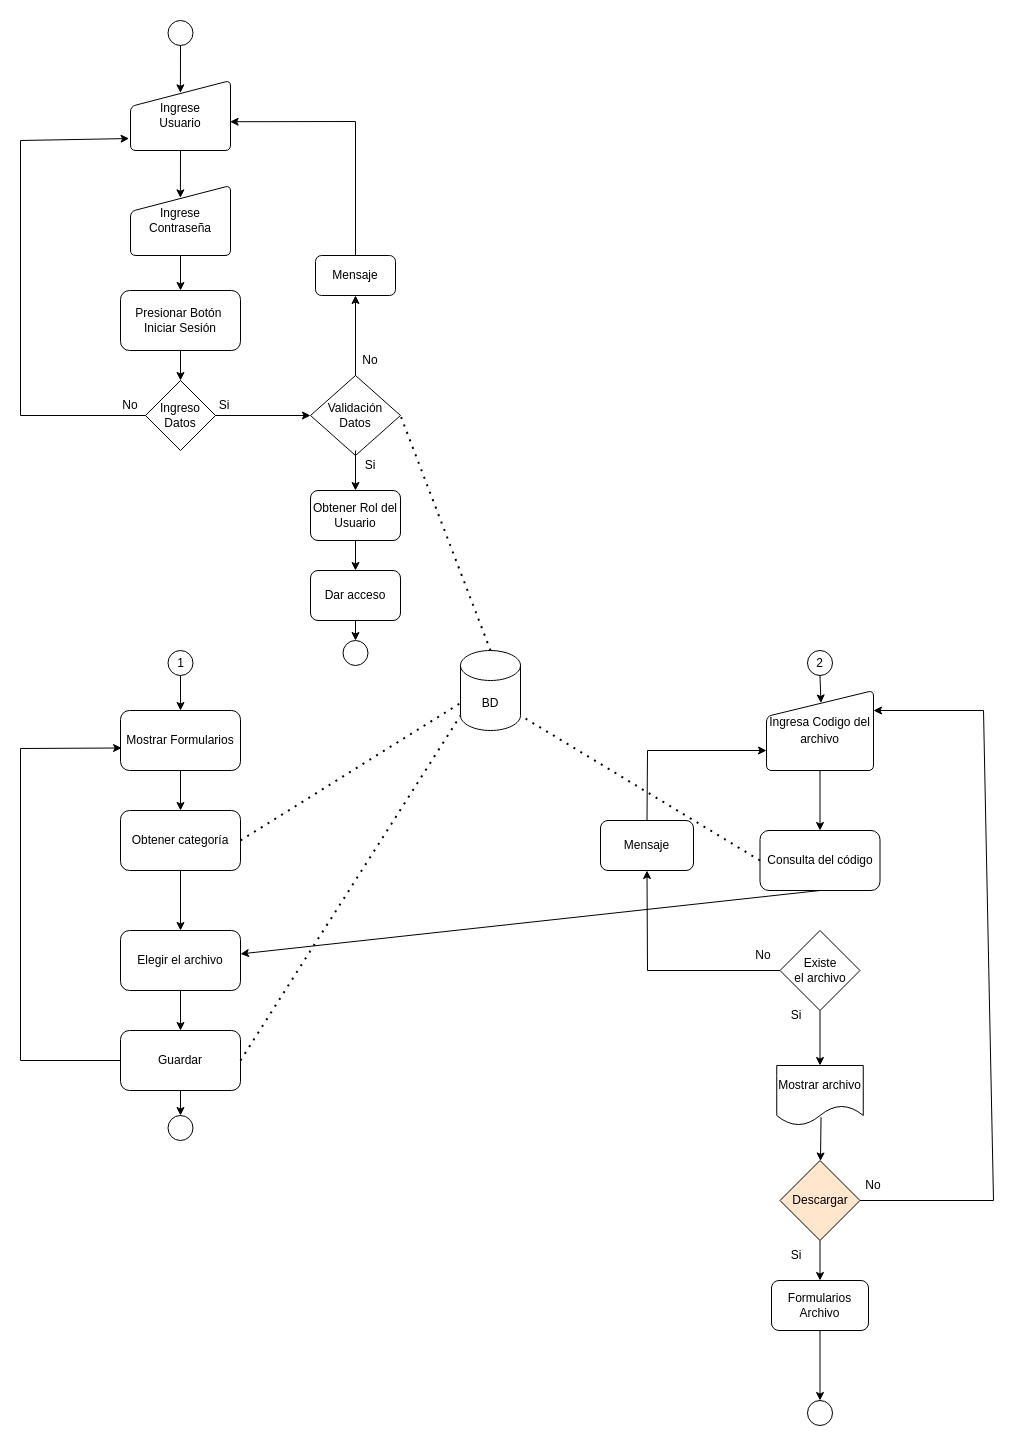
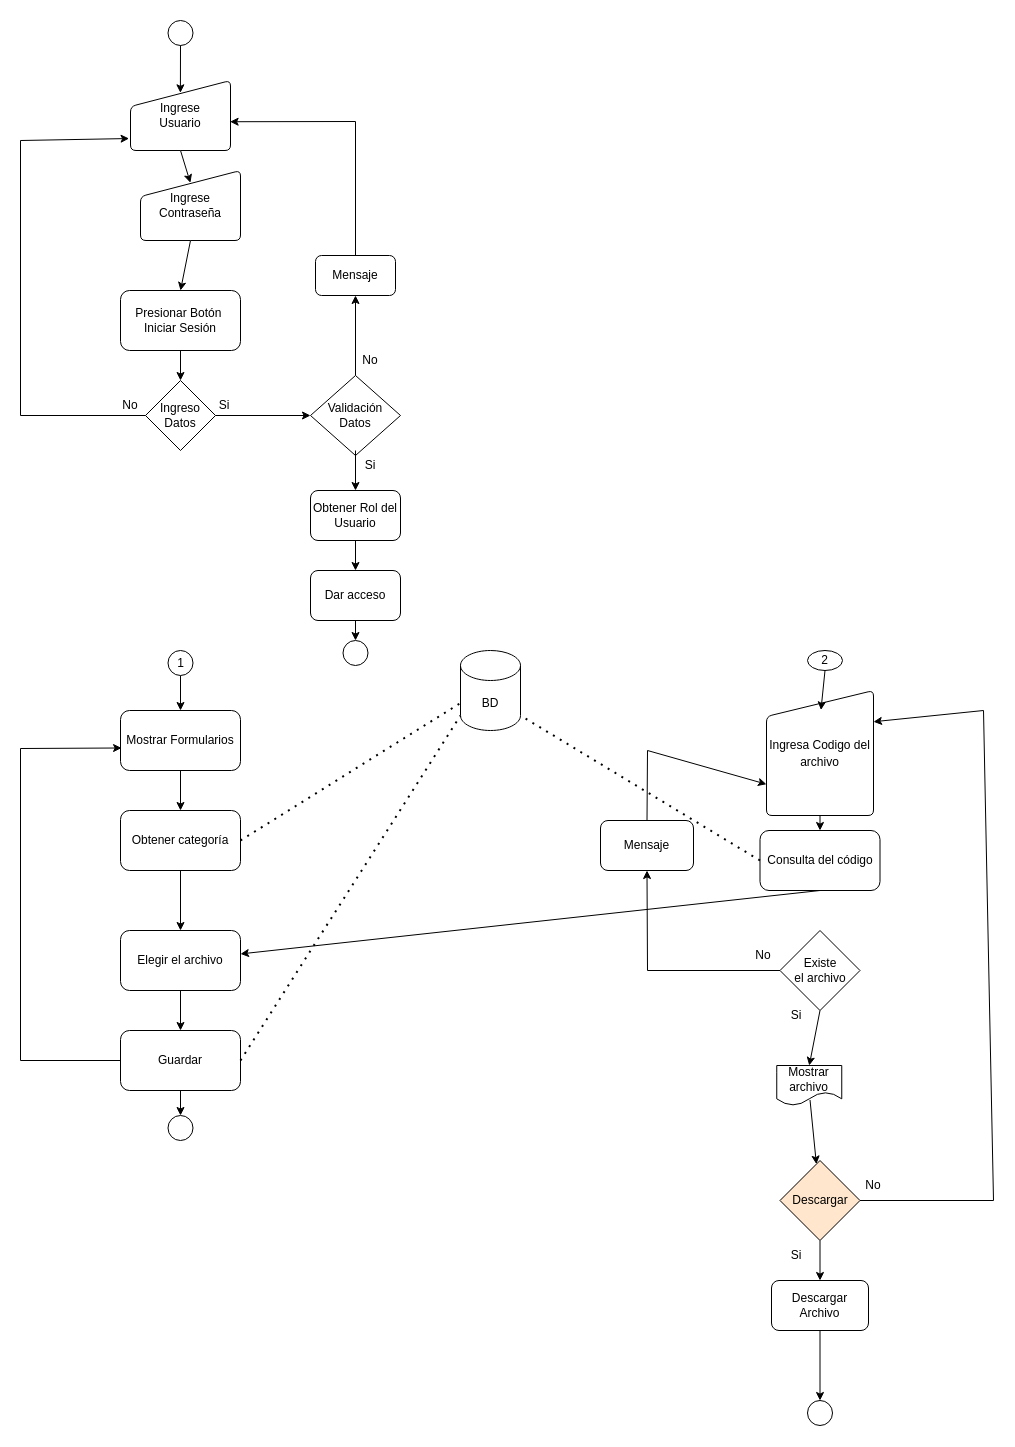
node "Ingrese Contraseña": moved (181, 221) -> (191, 206)
edge "Validación Datos" -- "BD": removed
node "2": size 25x25 -> 35x20
node "Ingresa Codigo del archivo": size 107x80 -> 107x125
node "Mostrar archivo": size 87x60 -> 65x40
node "Formularios Archivo": label "Formularios Archivo" -> "Descargar Archivo"
